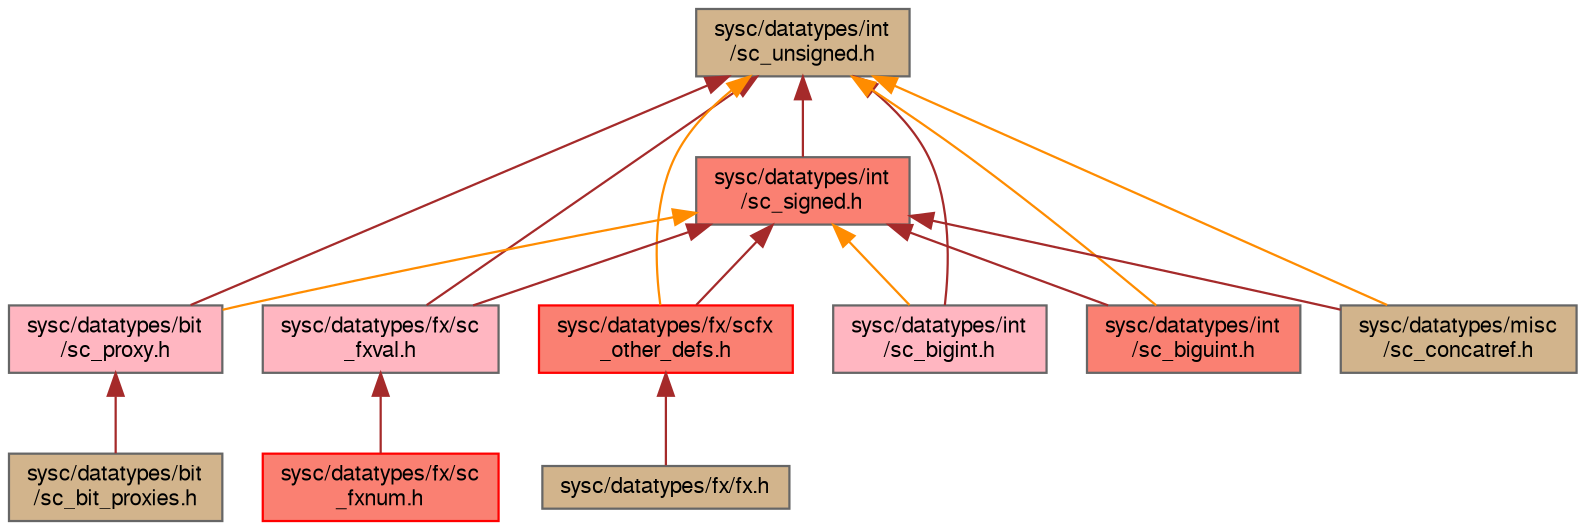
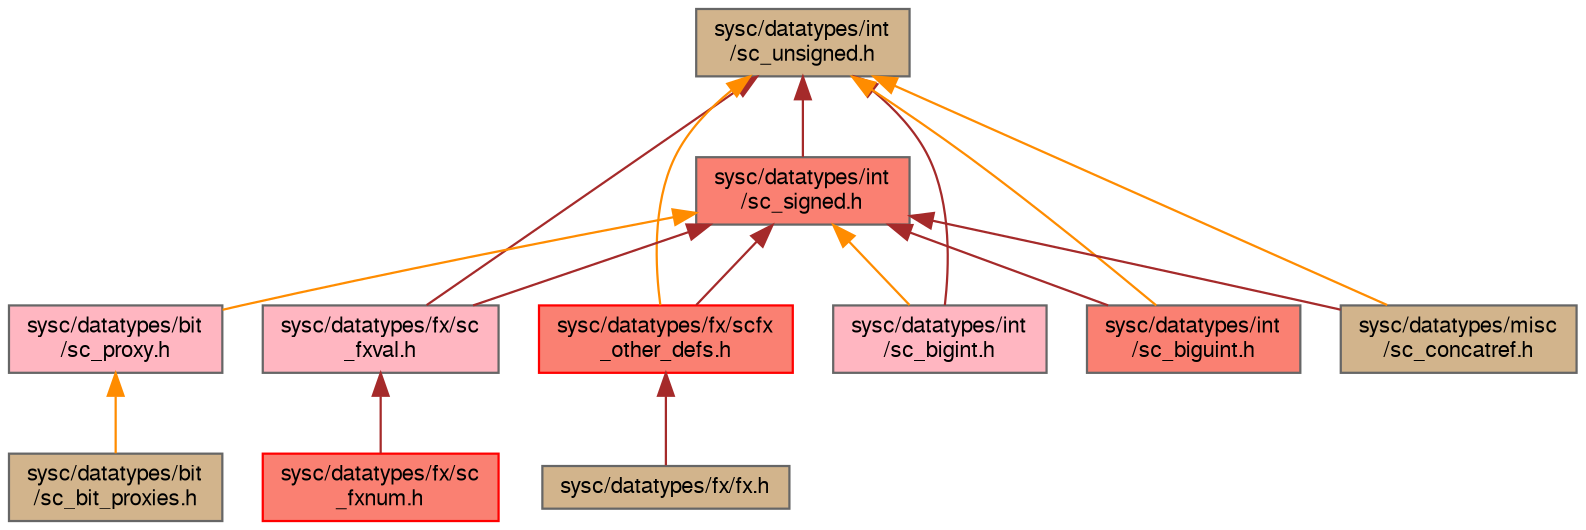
edge "sysc/datatypes/bit /sc_proxy.h" -> "sysc/datatypes/int /sc_unsigned.h": removed
edge "sysc/datatypes/bit /sc_bit_proxies.h" -> "sysc/datatypes/bit /sc_proxy.h": color brown -> darkorange
